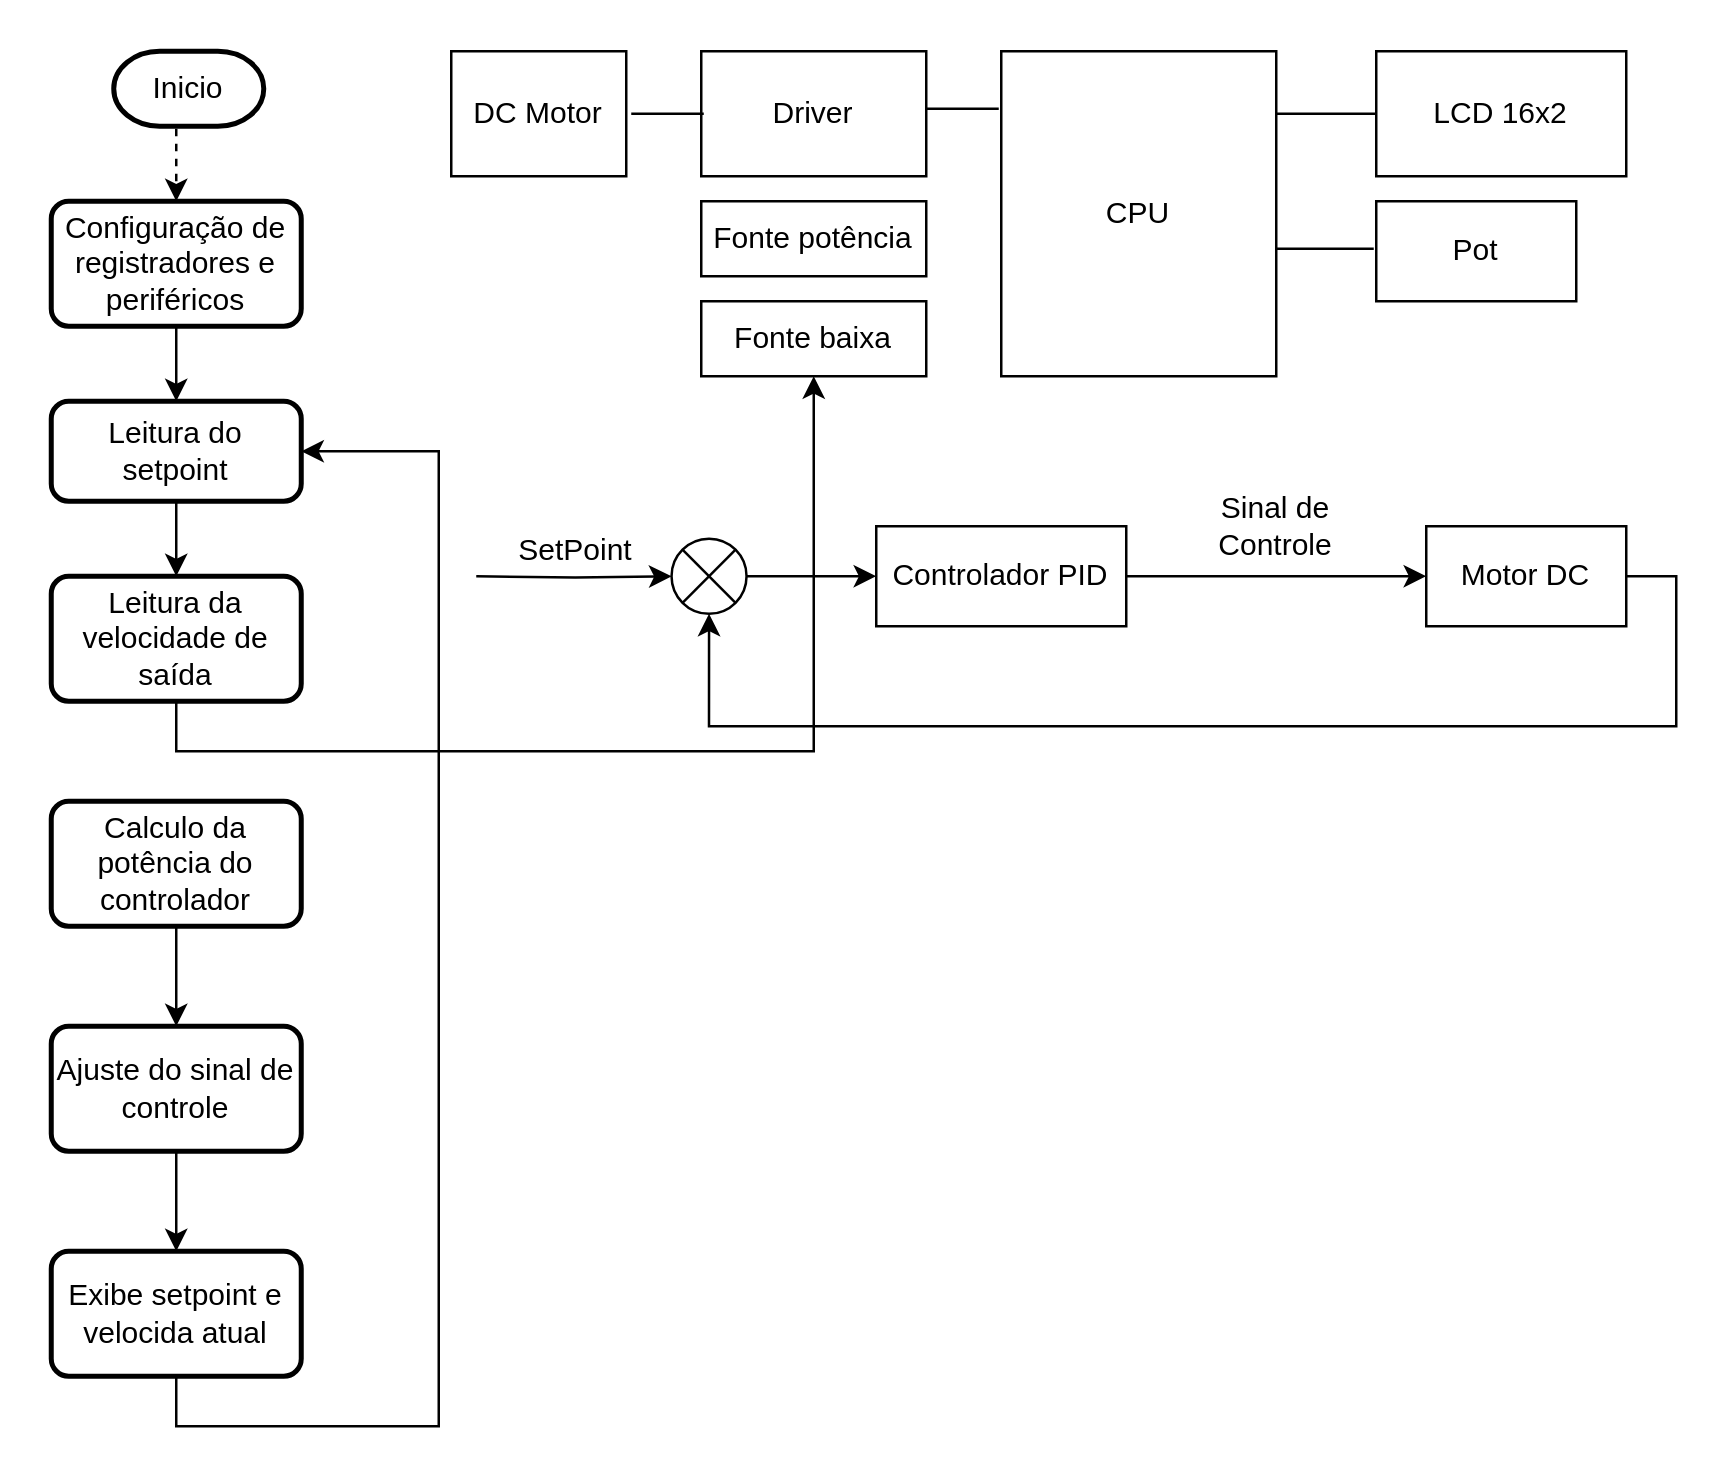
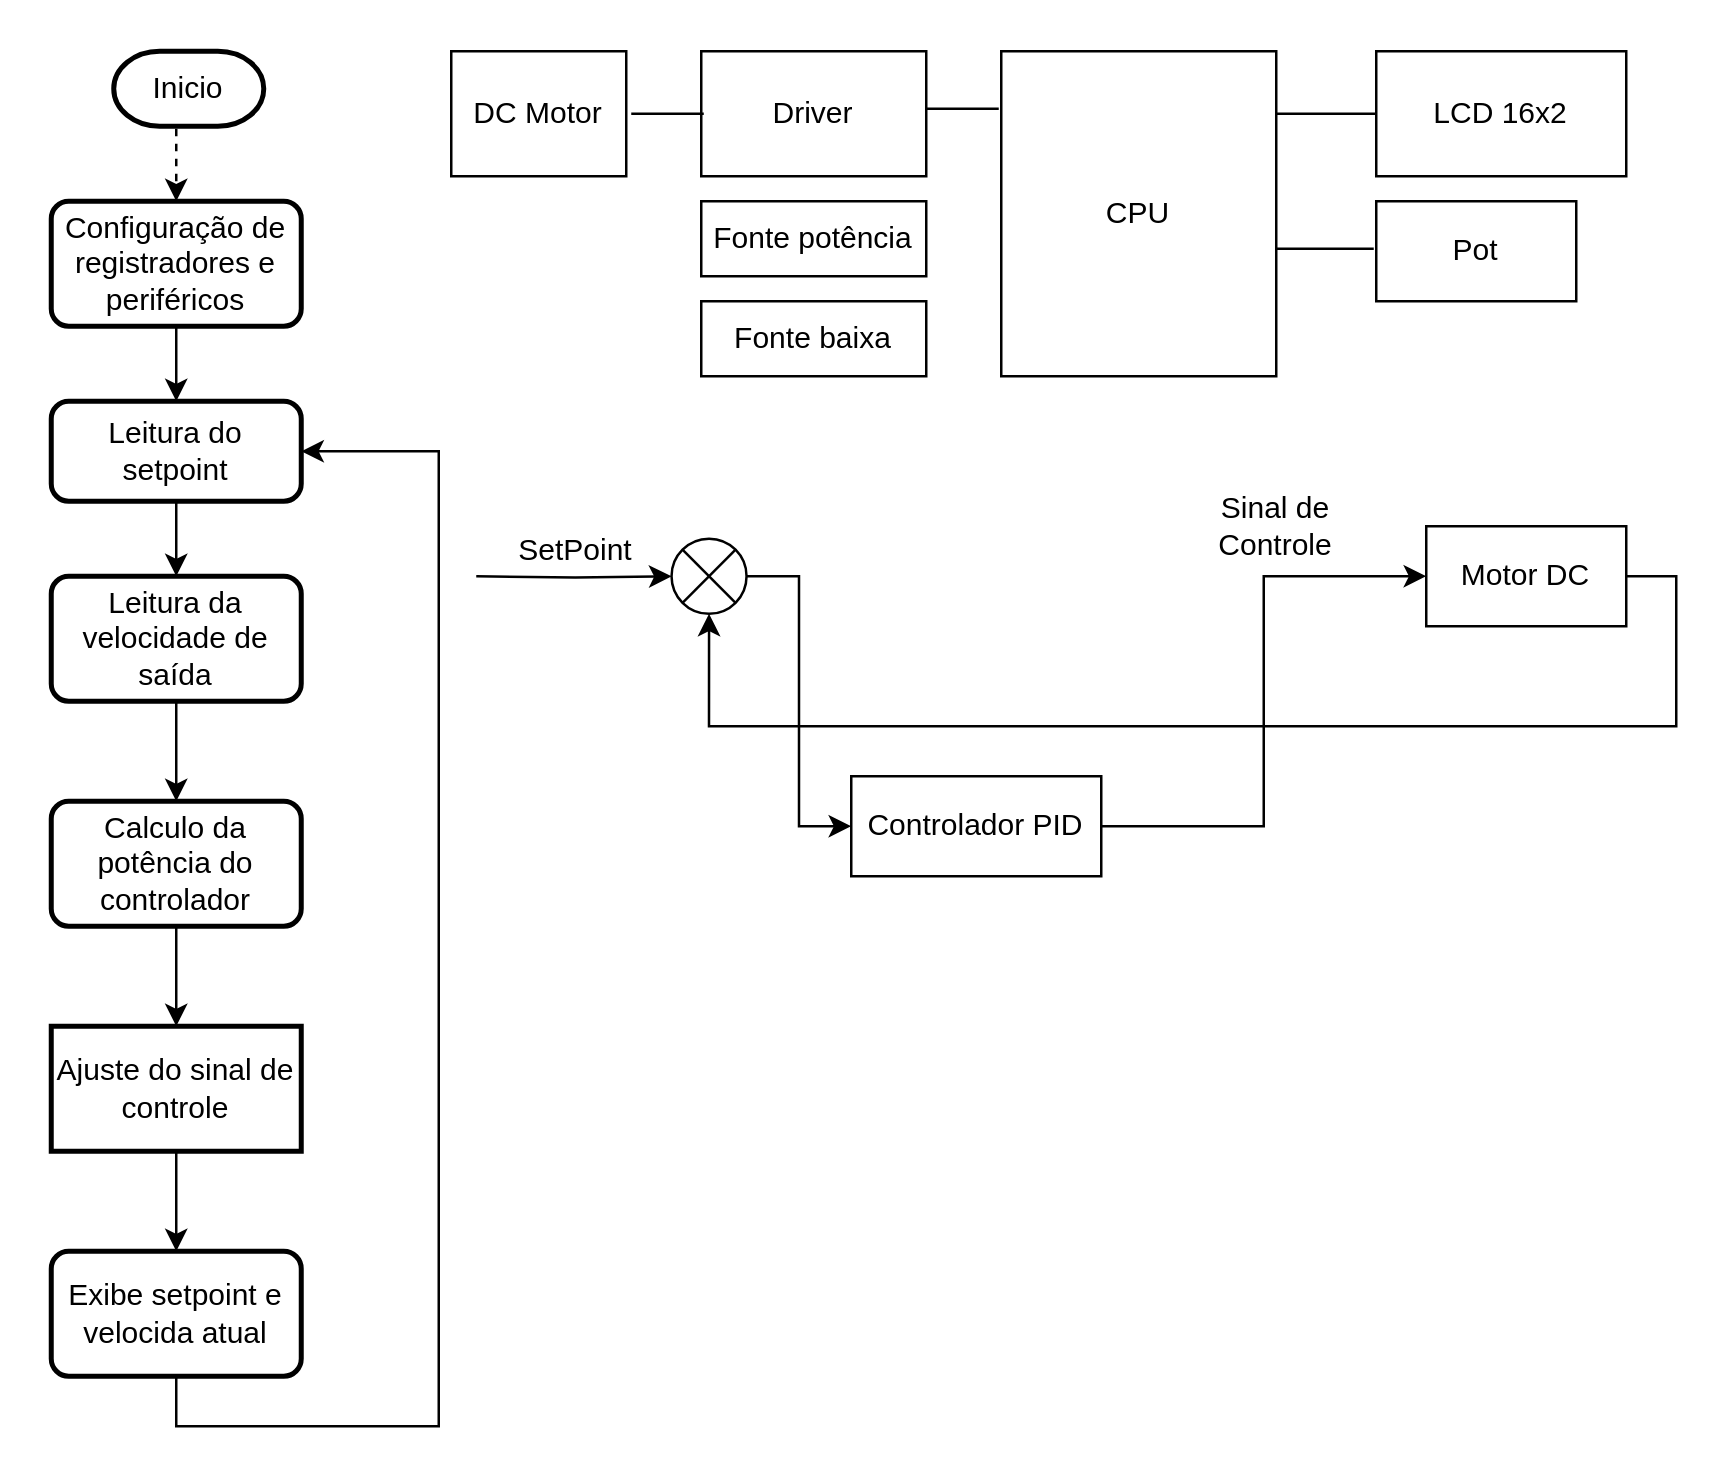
node "Controlador PID": moved (1001, 576) -> (976, 826)
edge "Leitura da velocidade de saída" -> "Fonte baixa": now "Leitura da velocidade de saída" -> "Calculo da potência do controlador"
node "Ajuste do sinal de controle": shape rounded rectangle -> rectangle
